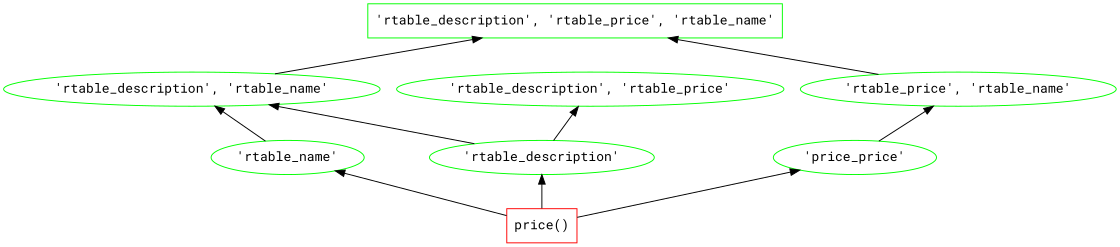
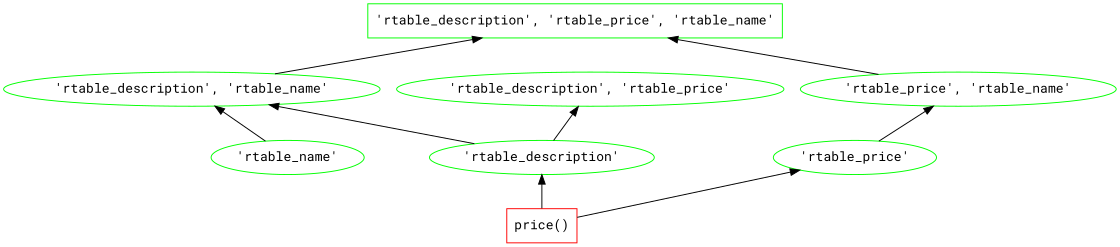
node "'price_price'": label "'price_price'" -> "'rtable_price'"
edge "price()" -> "'rtable_name'": removed
